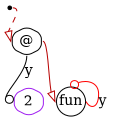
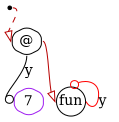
node "2": label "2" -> "7"
